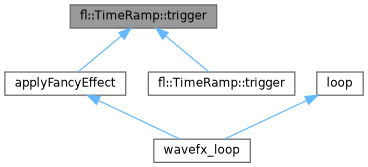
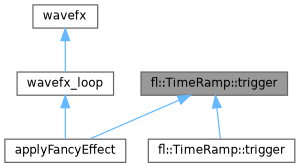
node "loop": label "loop" -> "wavefx"
edge "wavefx_loop" -> "applyFancyEffect": reversed
